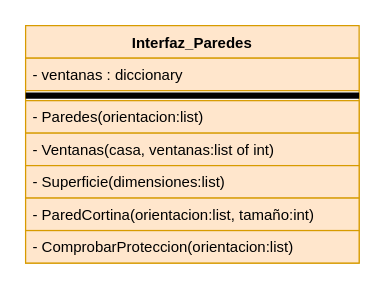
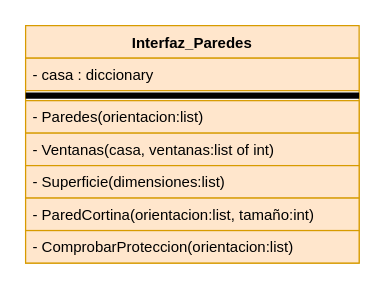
node "- ventanas : diccionary": label "- ventanas : diccionary" -> "- casa : diccionary"
